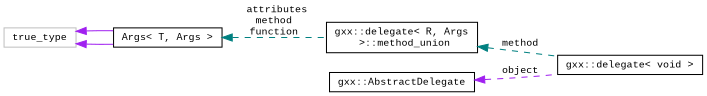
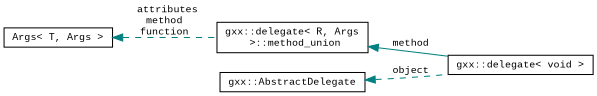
node "true_type": removed
edge "gxx::delegate< void >" -> "gxx::delegate< R, Args >::method_union": style dashed -> solid
edge "gxx::delegate< void >" -> "gxx::AbstractDelegate": color purple -> teal
